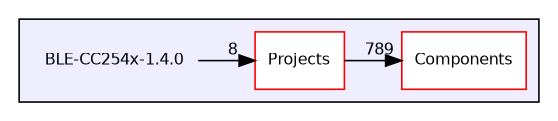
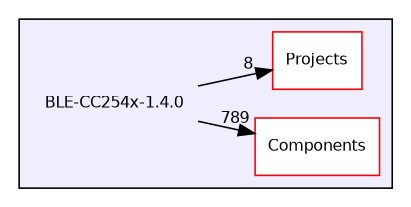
edge "Projects" -> "Components": now "BLE-CC254x-1.4.0" -> "Components"
